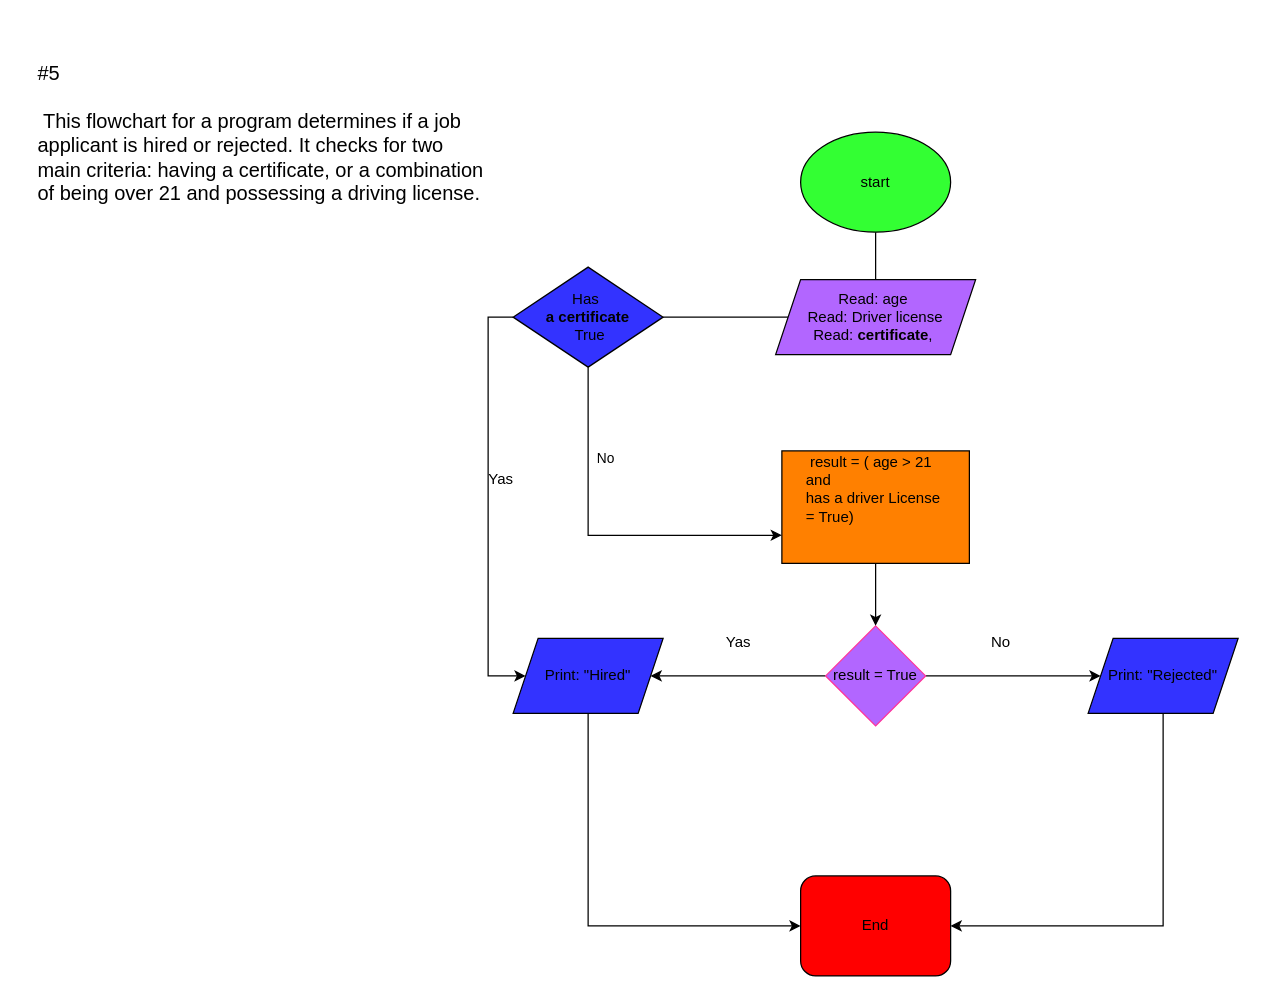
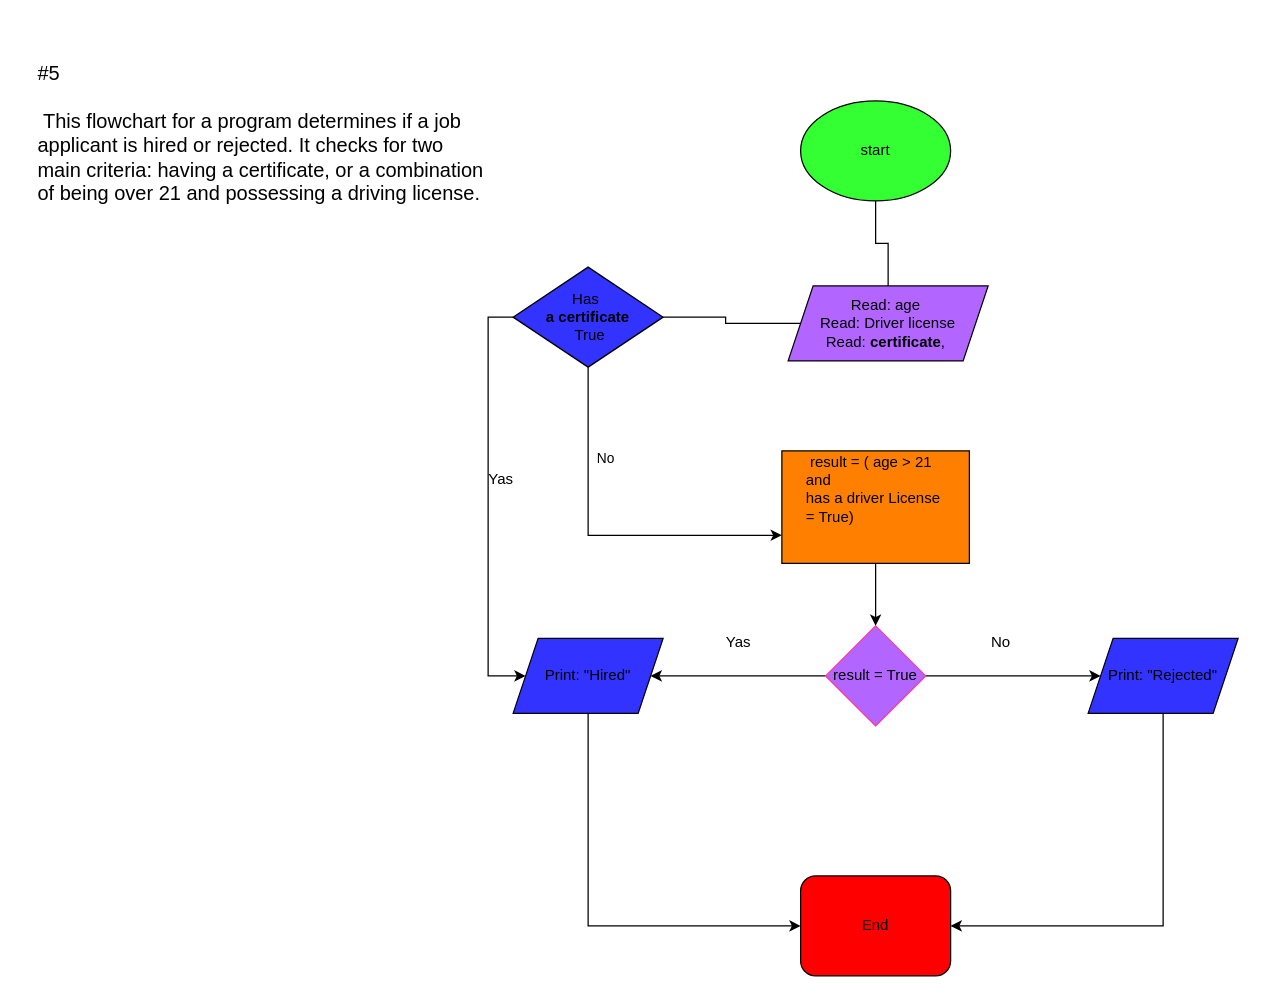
node "start": moved (876, 182) -> (876, 151)
node "Read: age Read: Driver license Read: certificate,": moved (876, 317) -> (888, 323)
